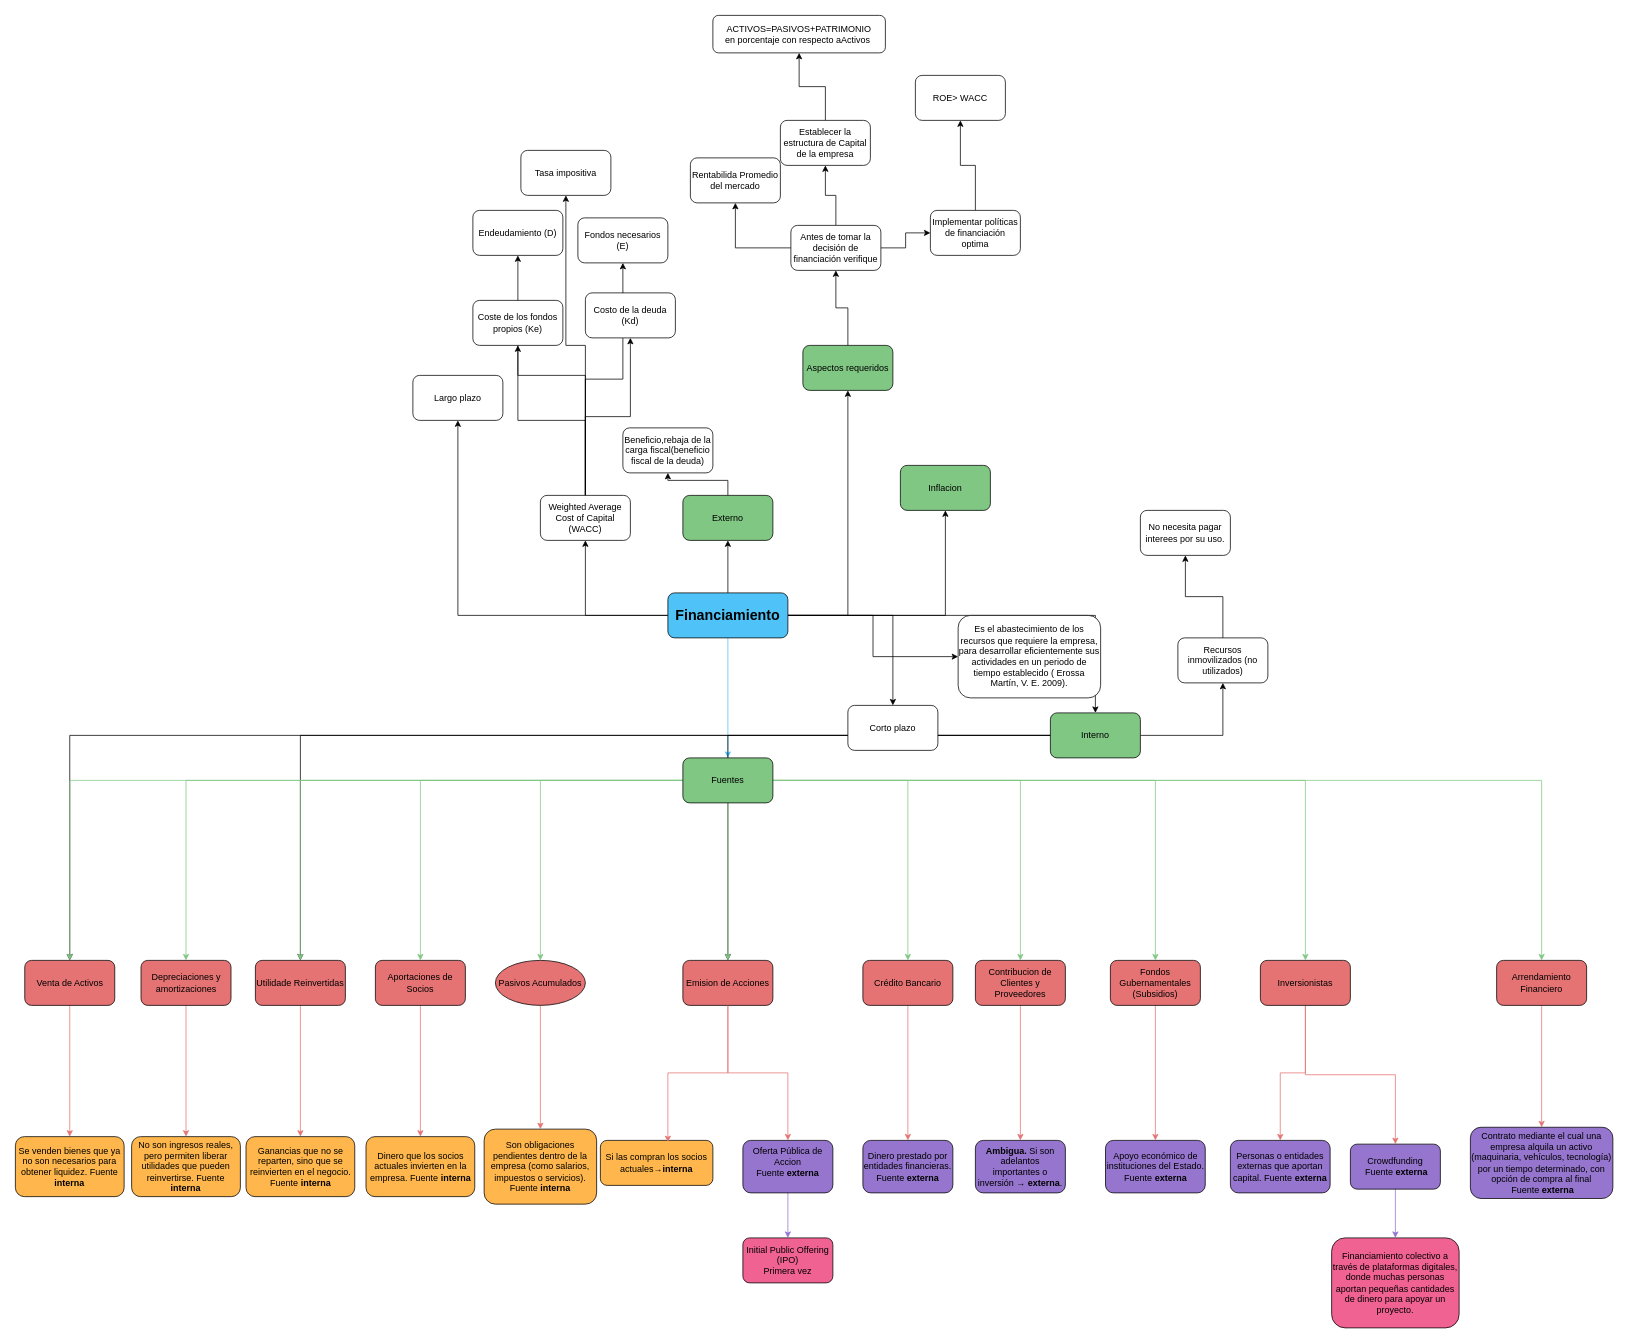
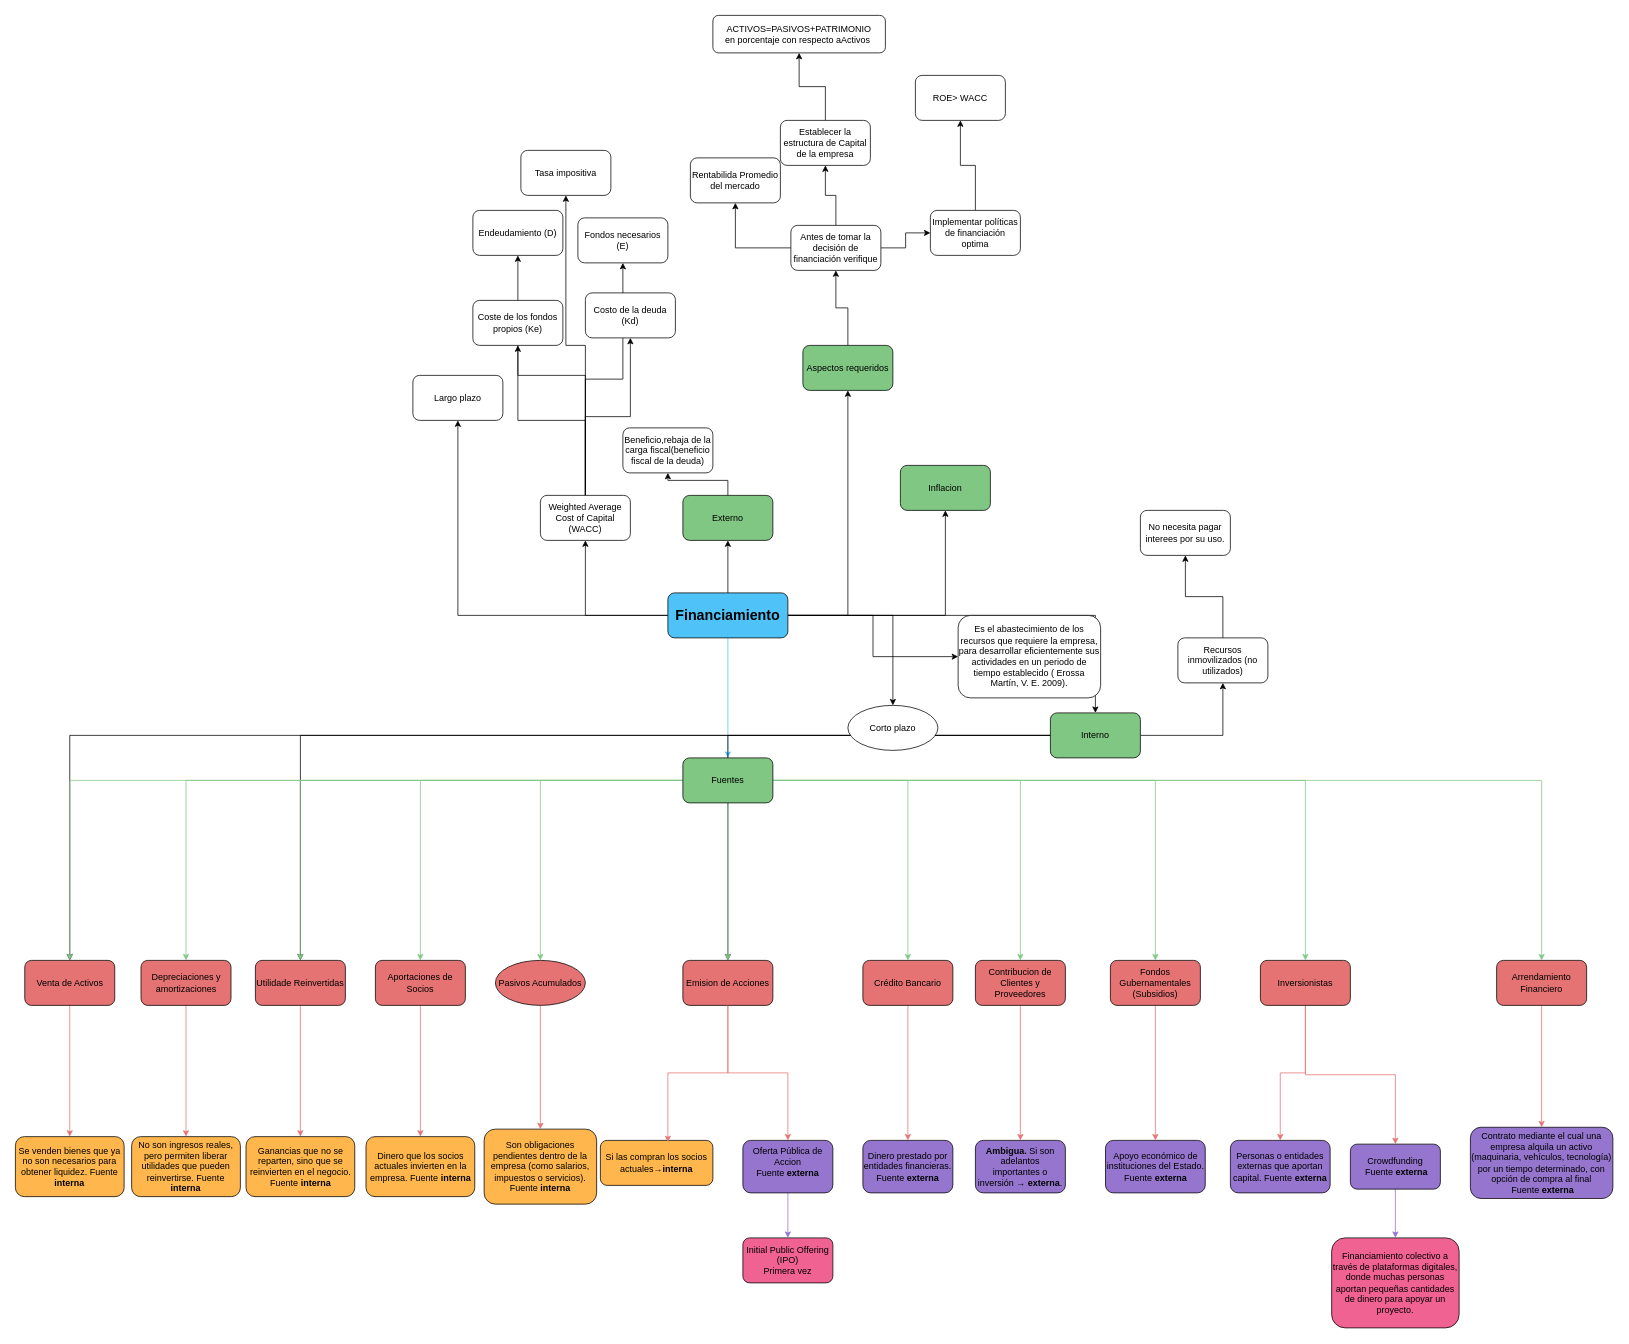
node "Corto plazo": shape rounded rectangle -> ellipse
